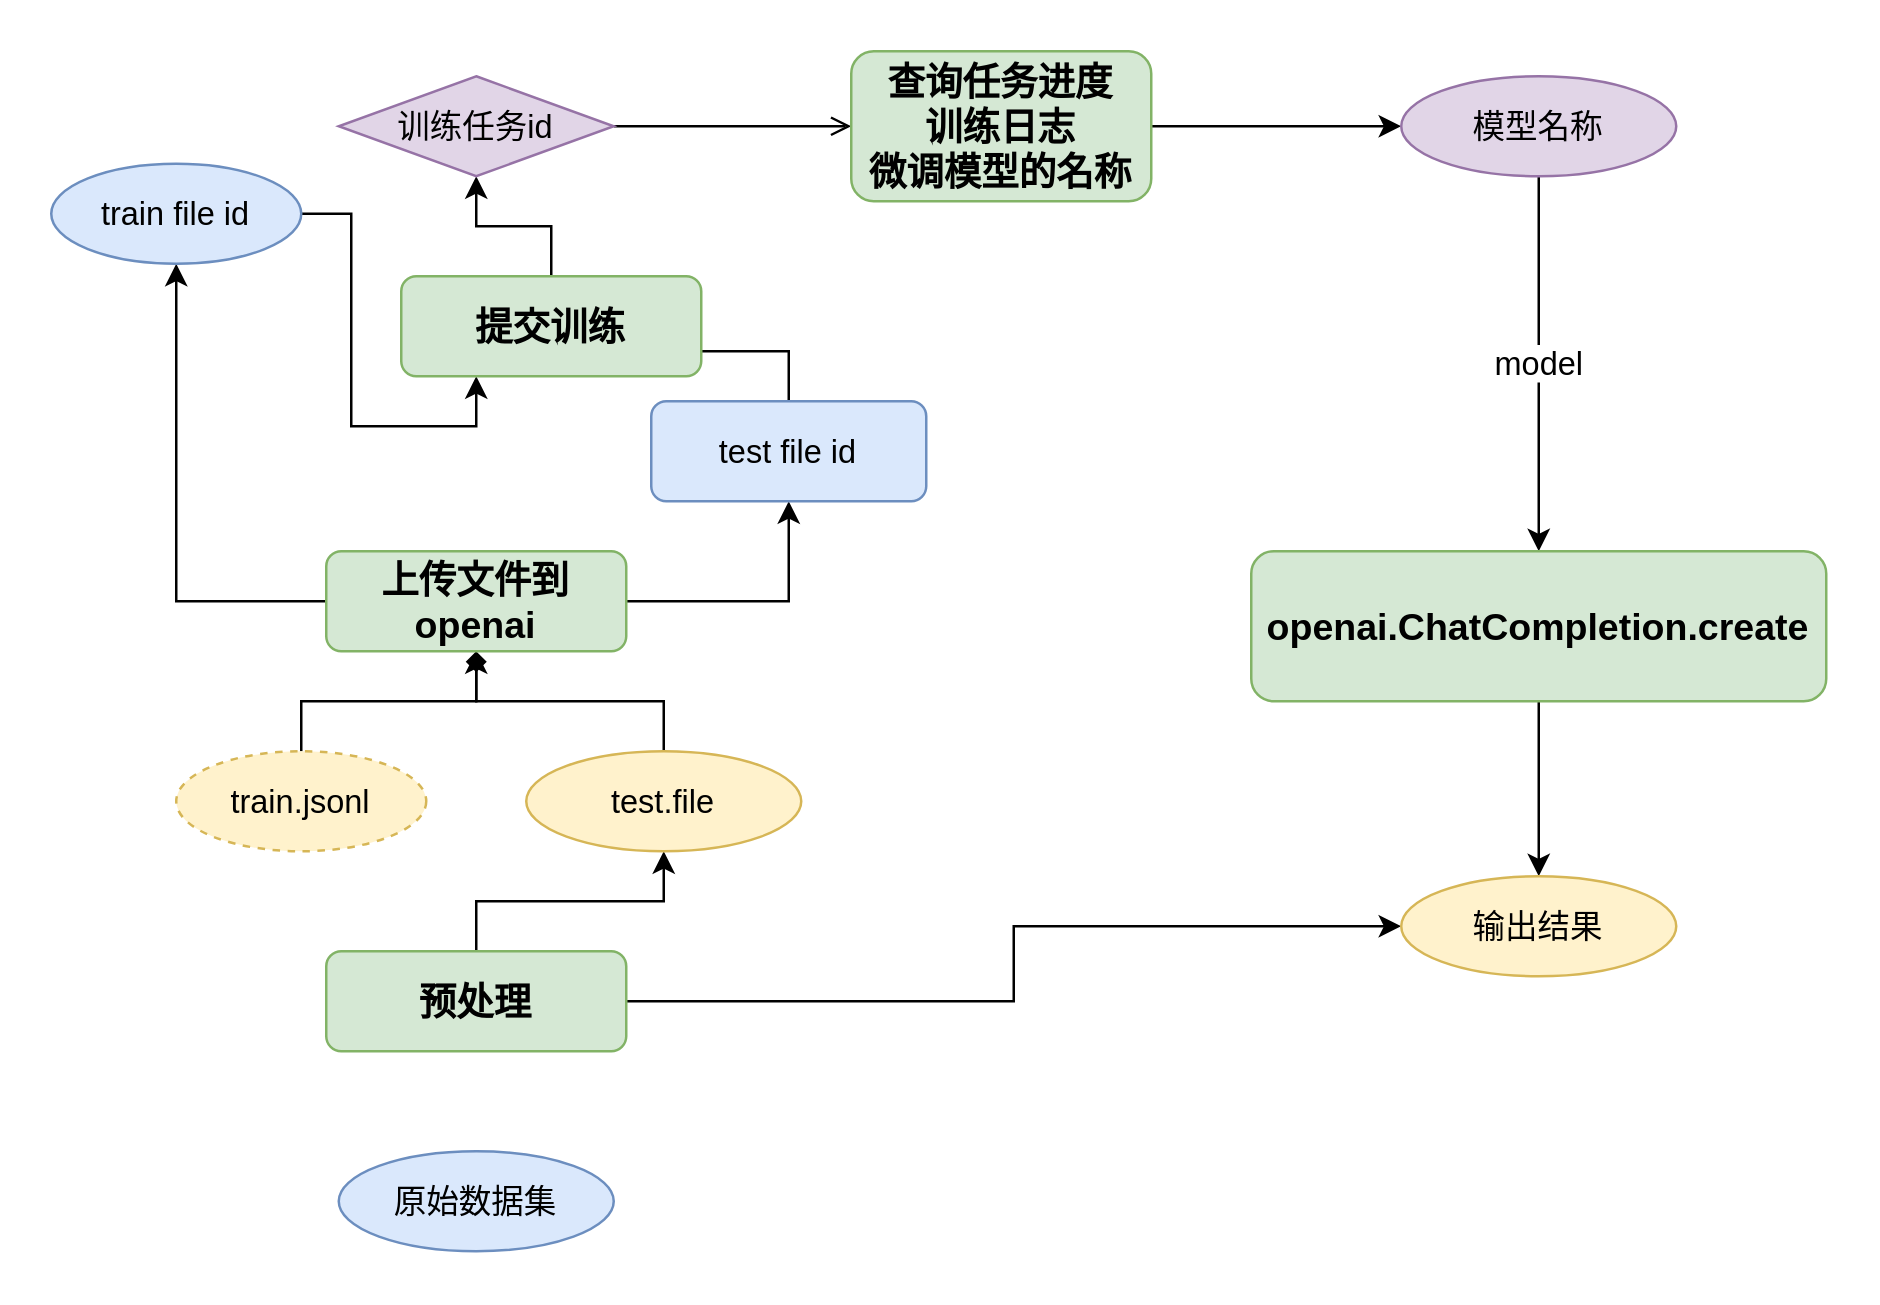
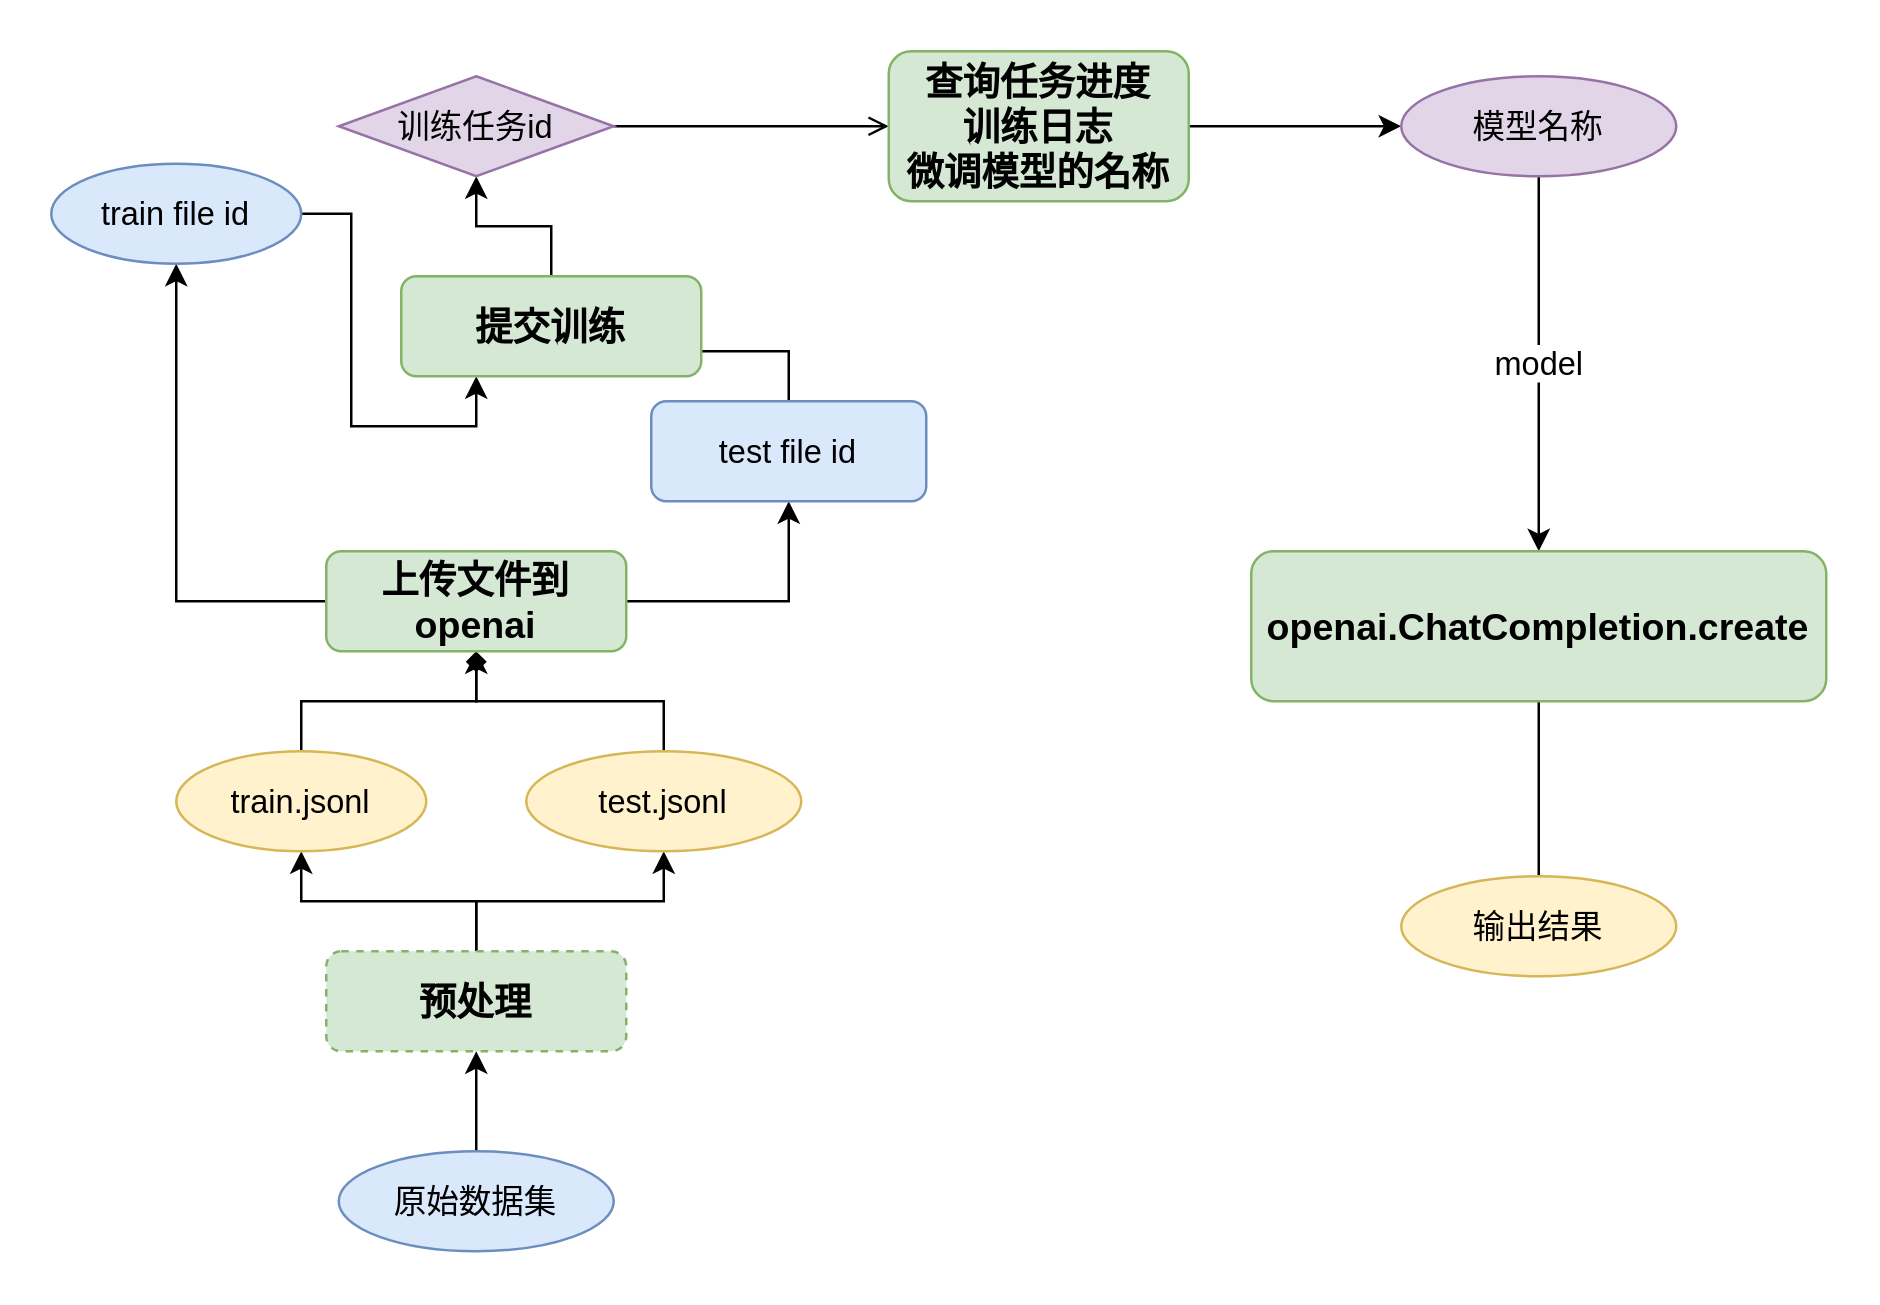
node "查询任务进度训练日志微调模型的名称": moved (1001, 126) -> (1039, 126)
node "train.jsonl": style dashed -> solid
node "test.file": label "test.file" -> "test.jsonl"
edge "openai.ChatCompletion.create" -> "输出结果": arrowhead classic -> none
edge "预处理" -> "输出结果": now "预处理" -> "train.jsonl"
node "预处理": style solid -> dashed
edge "原始数据集" -> "预处理": added
